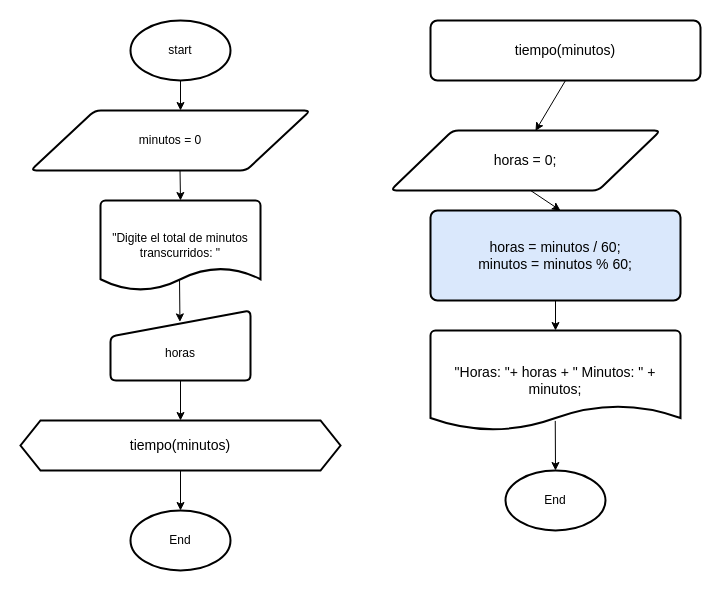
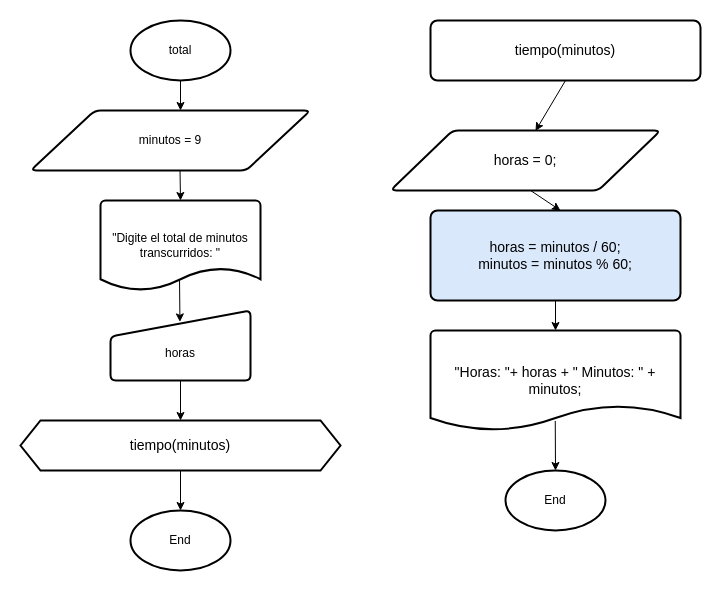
node "start": label "start" -> "total"
node "minutos = 0": label "minutos = 0" -> "minutos = 9"
